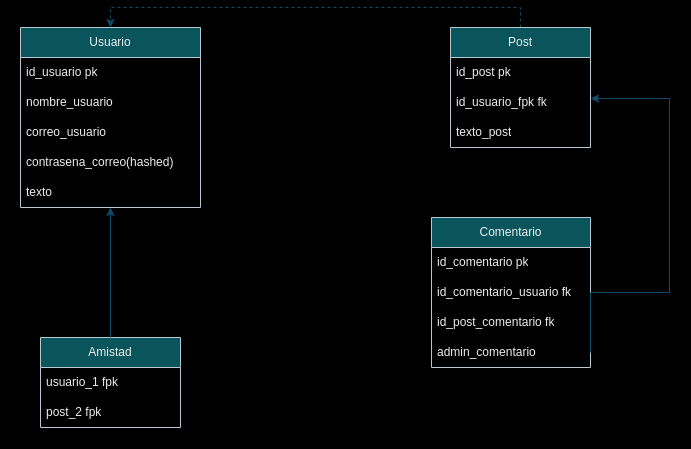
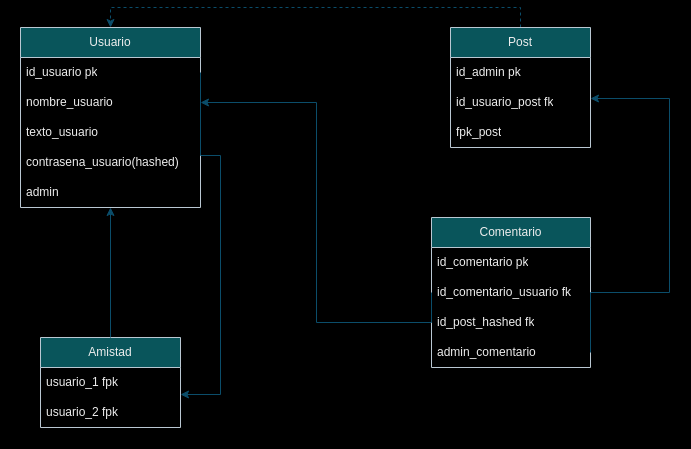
node "id_post pk": label "id_post pk" -> "id_admin pk"
node "id_usuario_fpk fk": label "id_usuario_fpk fk" -> "id_usuario_post fk"
node "correo_usuario": label "correo_usuario" -> "texto_usuario"
node "texto_post": label "texto_post" -> "fpk_post"
node "contrasena_correo(hashed)": label "contrasena_correo(hashed)" -> "contrasena_usuario(hashed)"
node "texto": label "texto" -> "admin"
edge "id_comentario_usuario fk" -> "nombre_usuario": added
edge "id_usuario pk" -> "usuario_1 fpk": added
node "id_post_comentario fk": label "id_post_comentario fk" -> "id_post_hashed fk"
node "post_2 fpk": label "post_2 fpk" -> "usuario_2 fpk"
